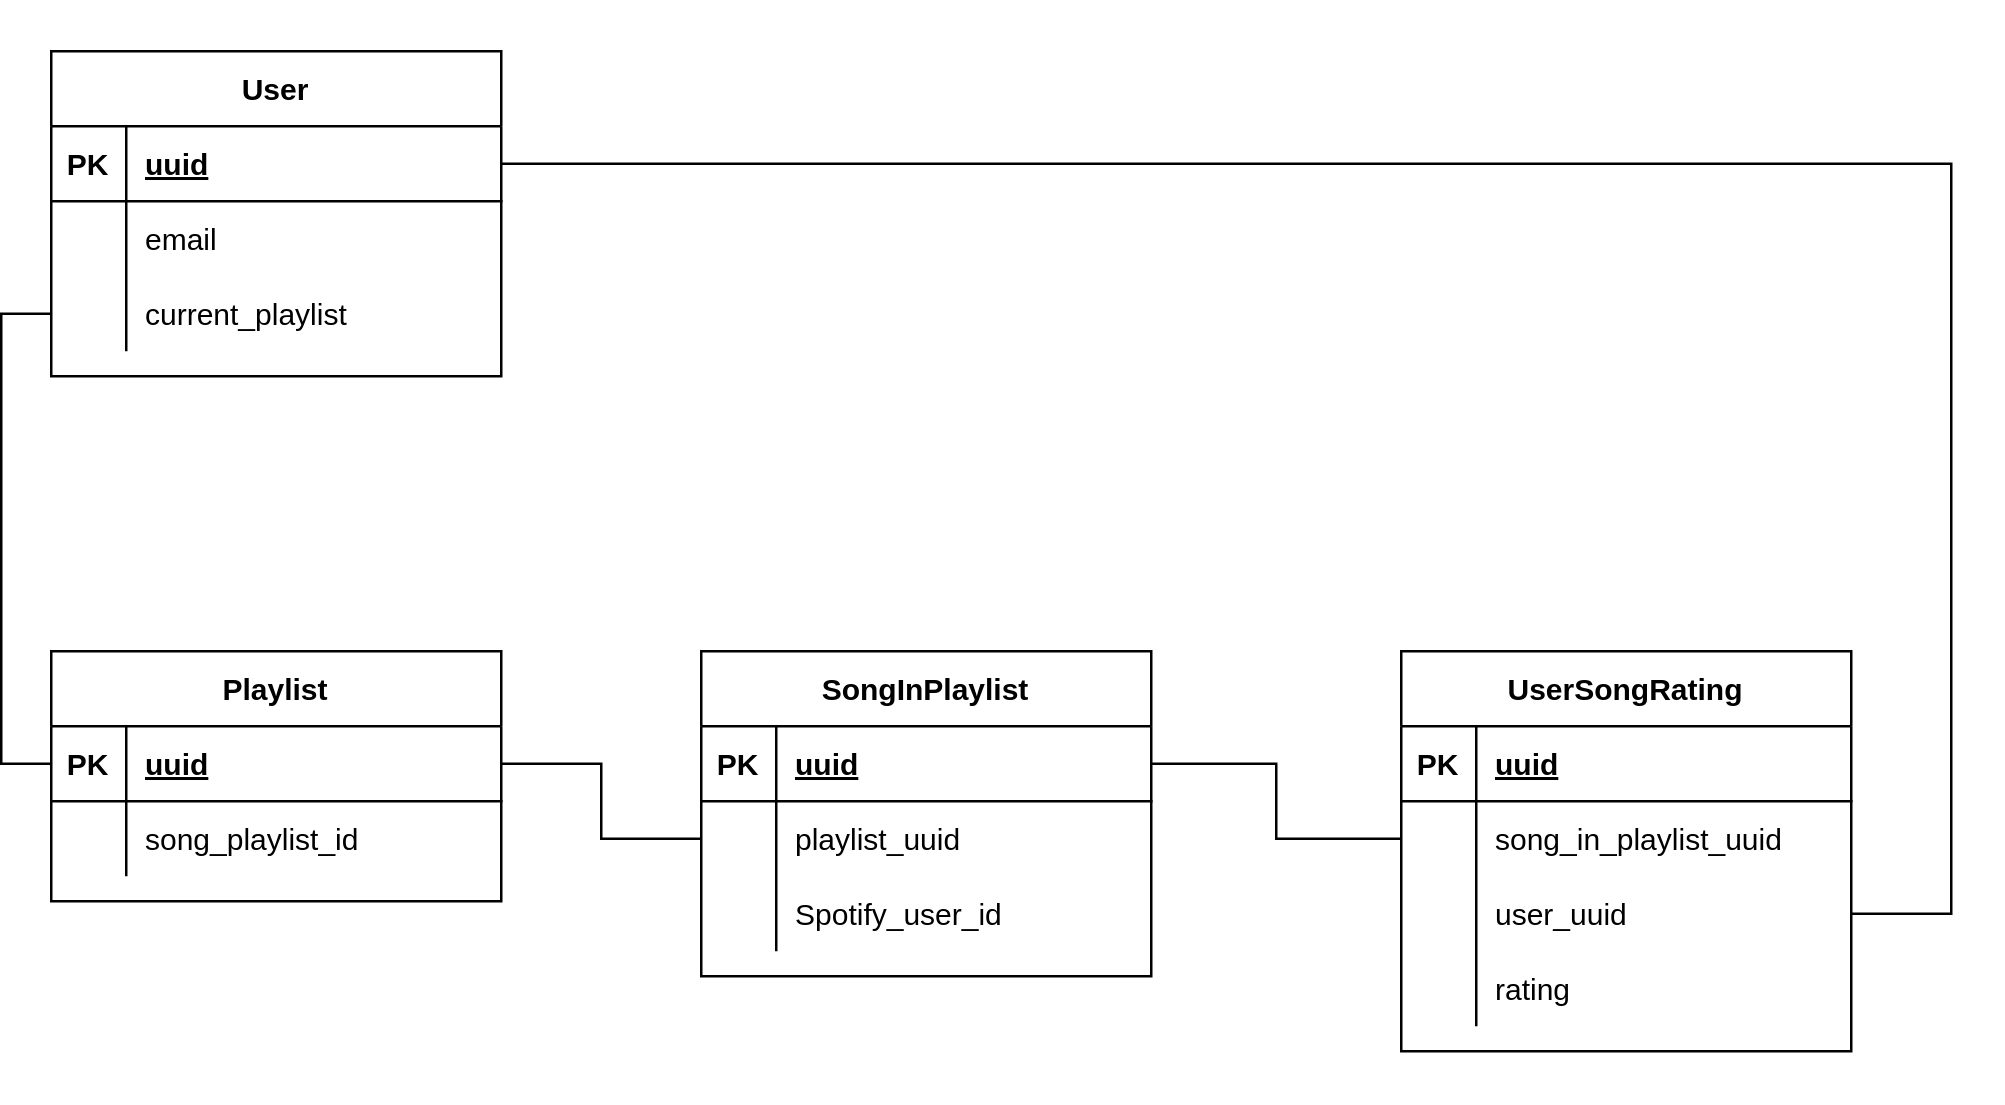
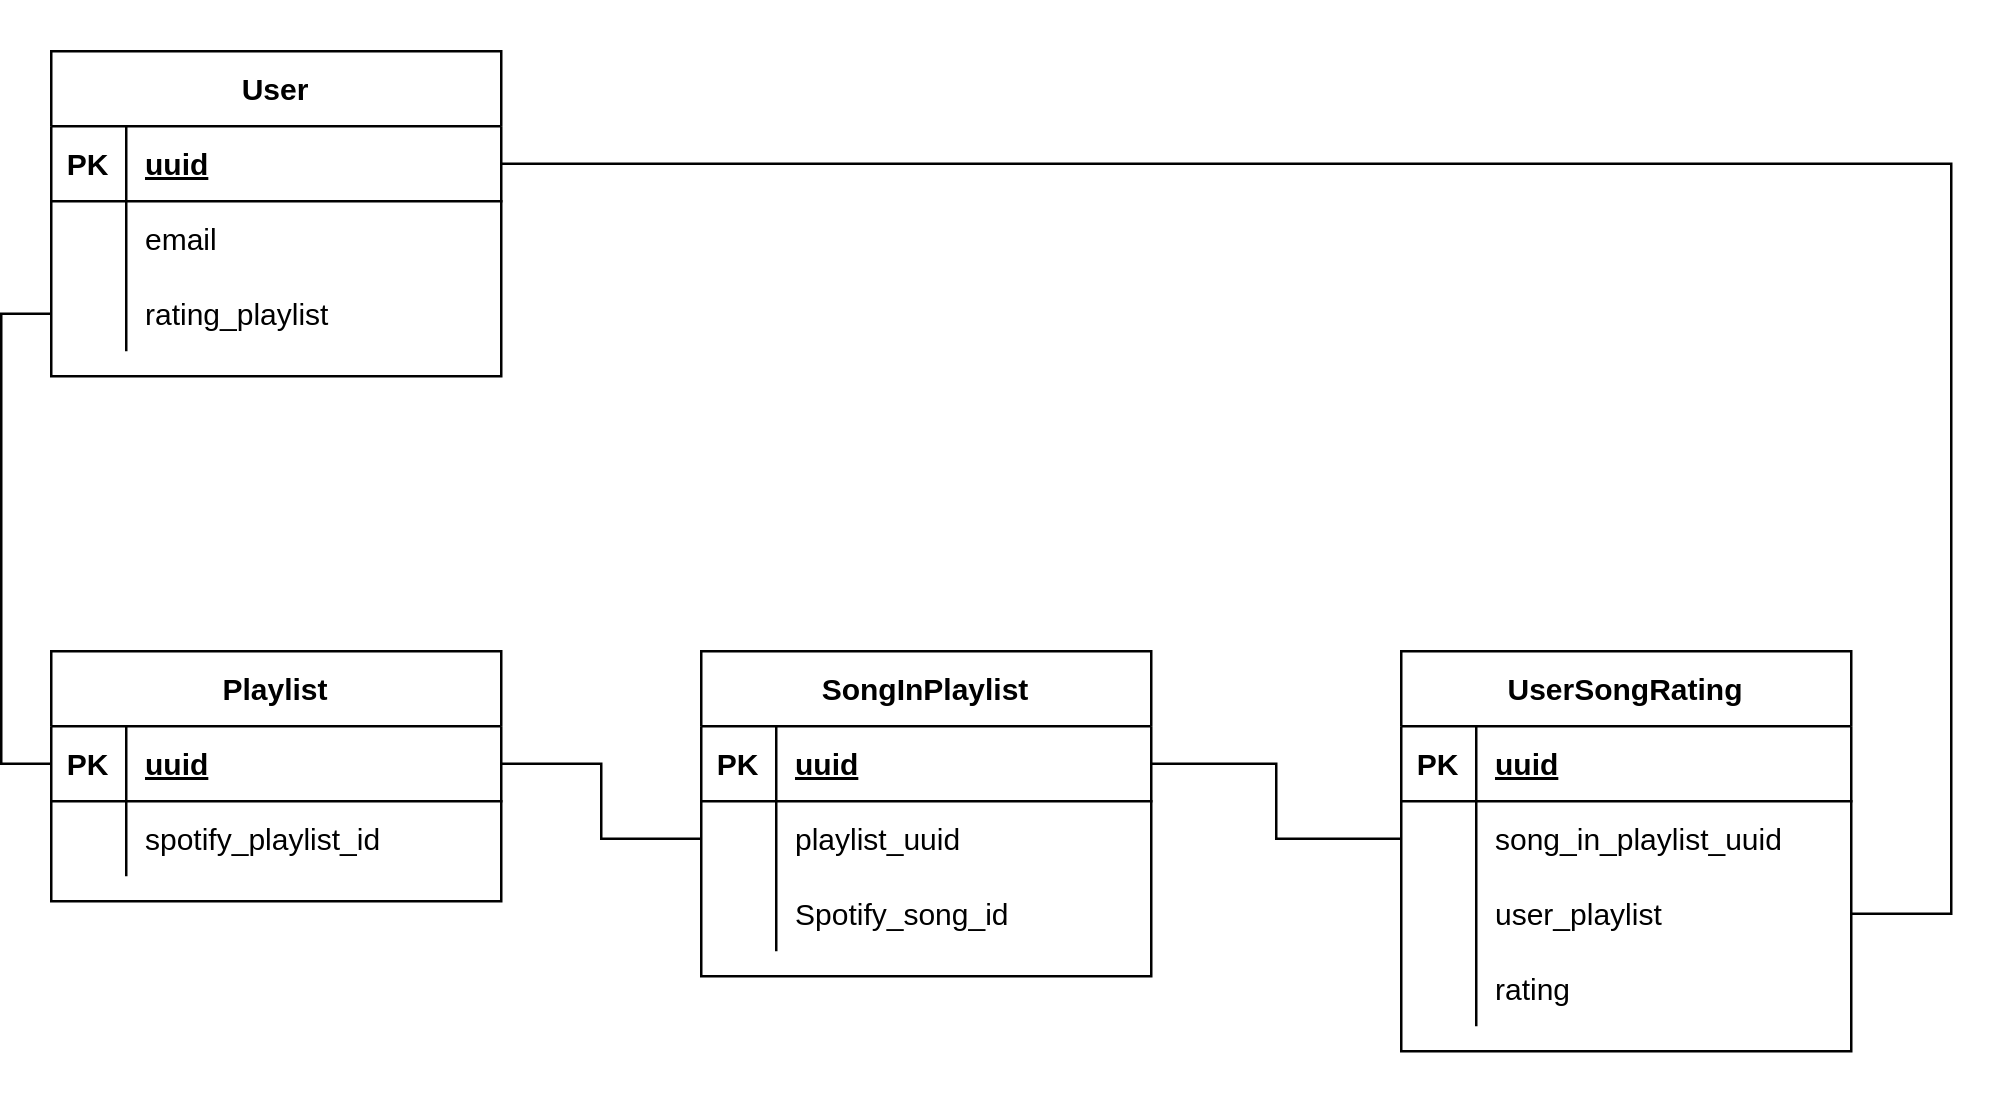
node "current_playlist": label "current_playlist" -> "rating_playlist"
node "song_playlist_id": label "song_playlist_id" -> "spotify_playlist_id"
node "Spotify_user_id": label "Spotify_user_id" -> "Spotify_song_id"
node "user_uuid": label "user_uuid" -> "user_playlist"
